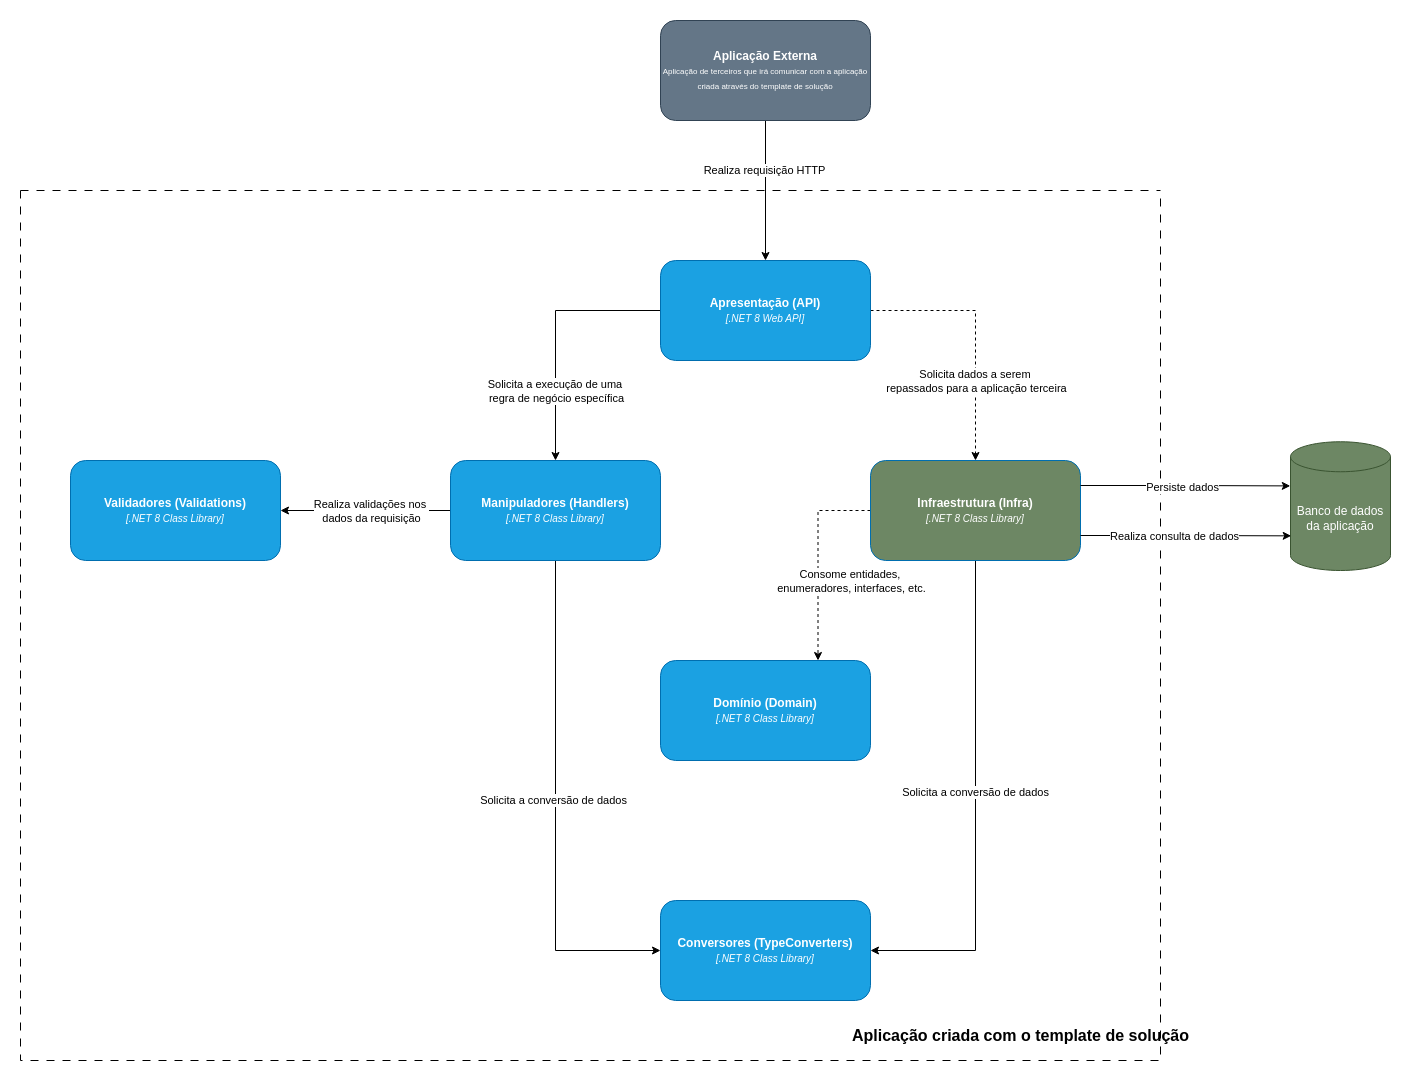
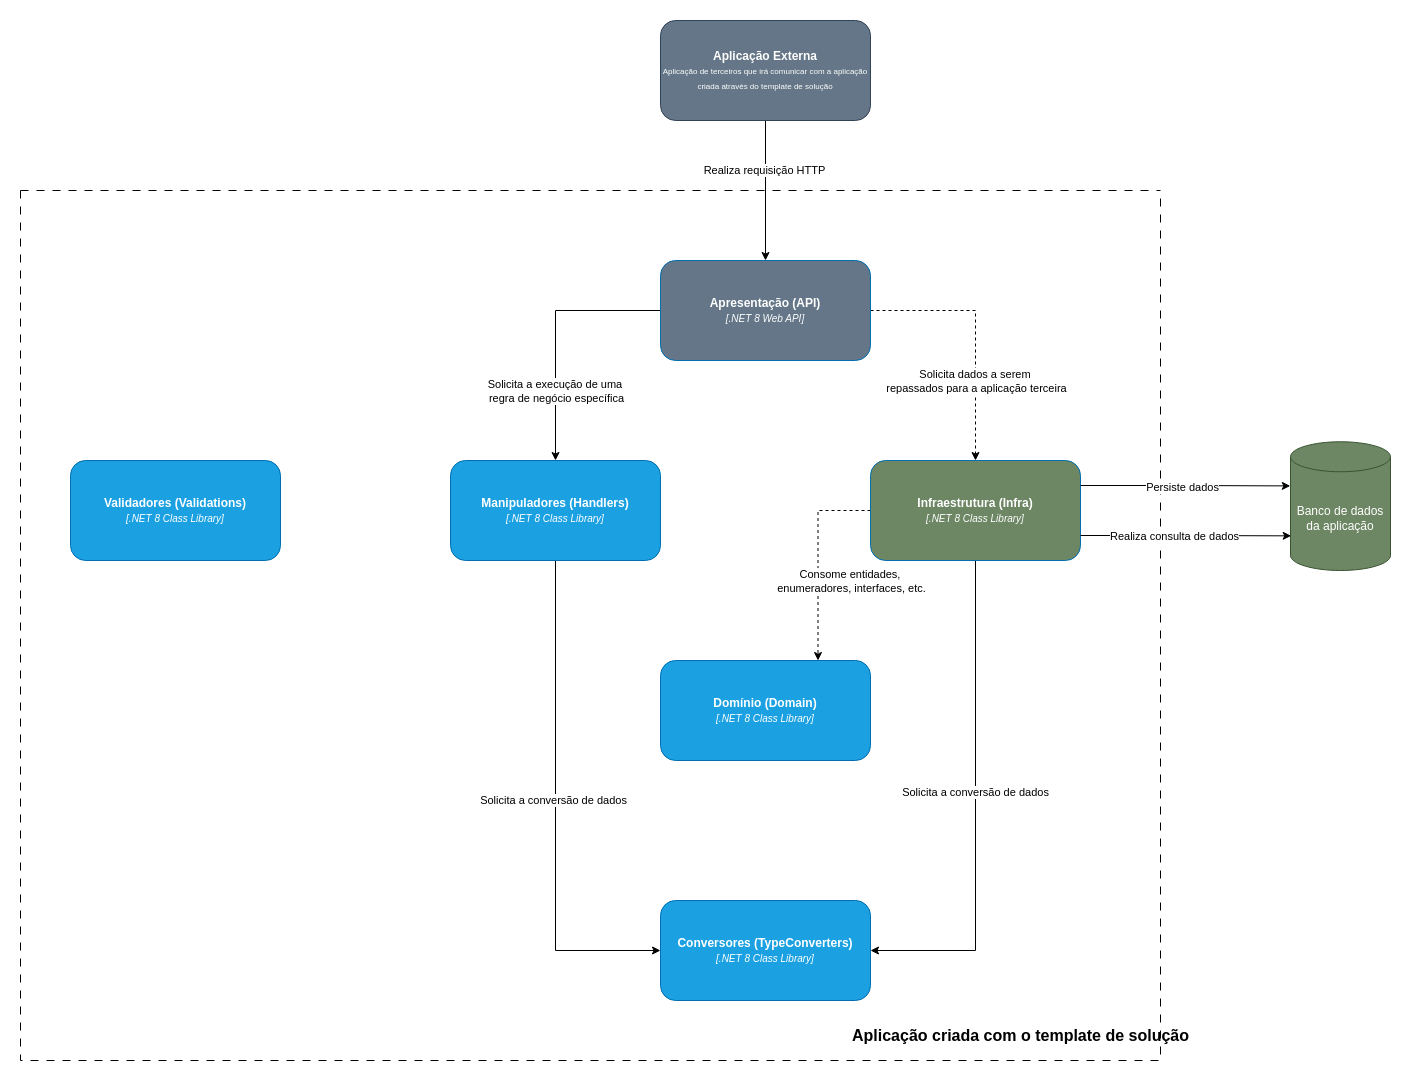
node "Apresentação (API) [.NET 8 Web API]": fillcolor #1ba1e2 -> #647687
edge "Manipuladores (Handlers) [.NET 8 Class Library]" -> "Validadores (Validations) [.NET 8 Class Library]": removed, label "Realiza validações nos dados da requisição"
